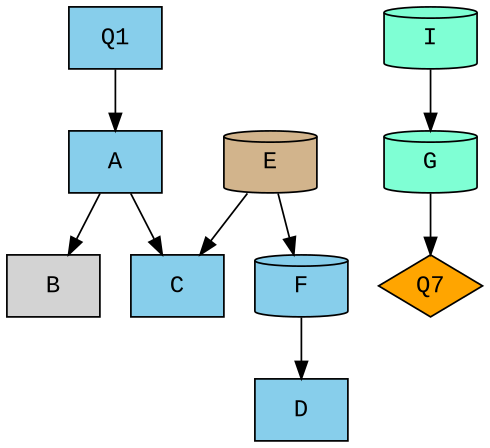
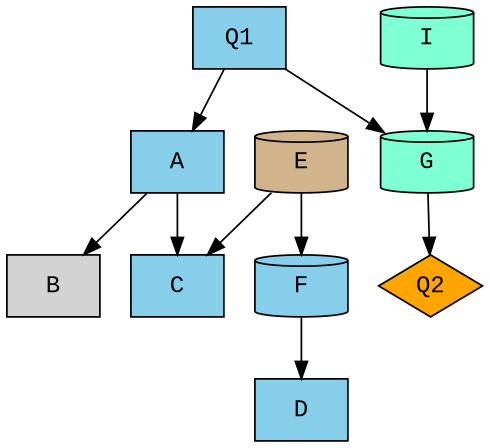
edge "Q1" -> "G": added
node "Q7": label "Q7" -> "Q2"
